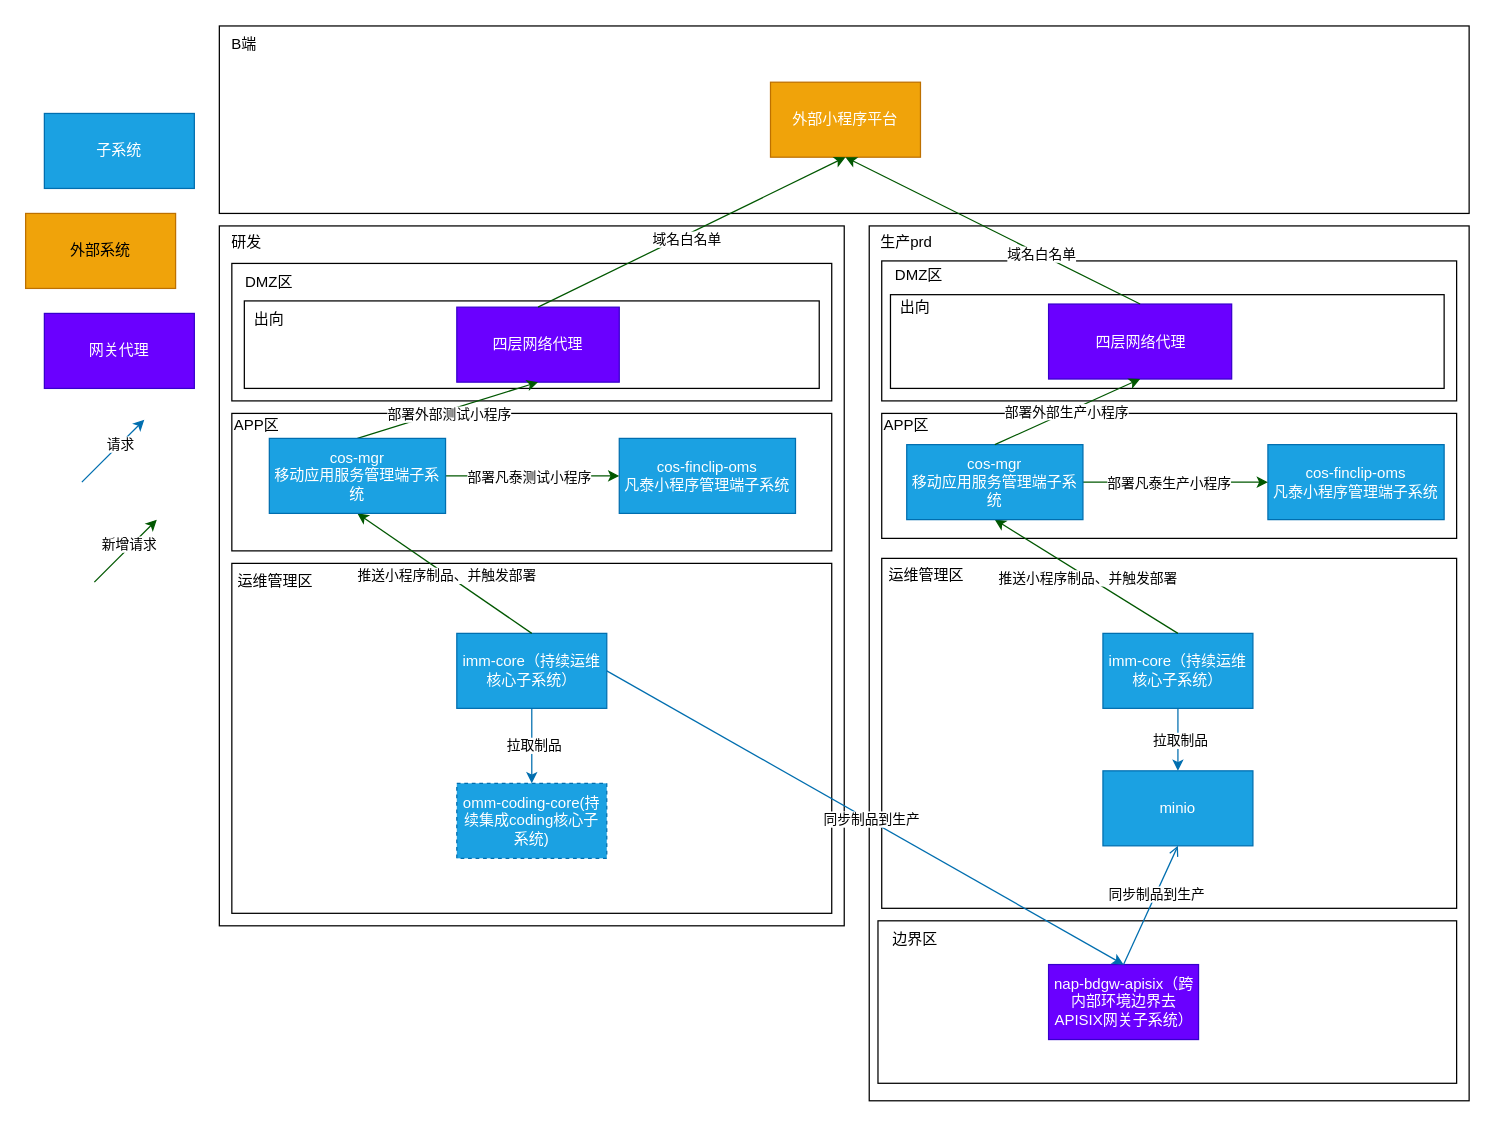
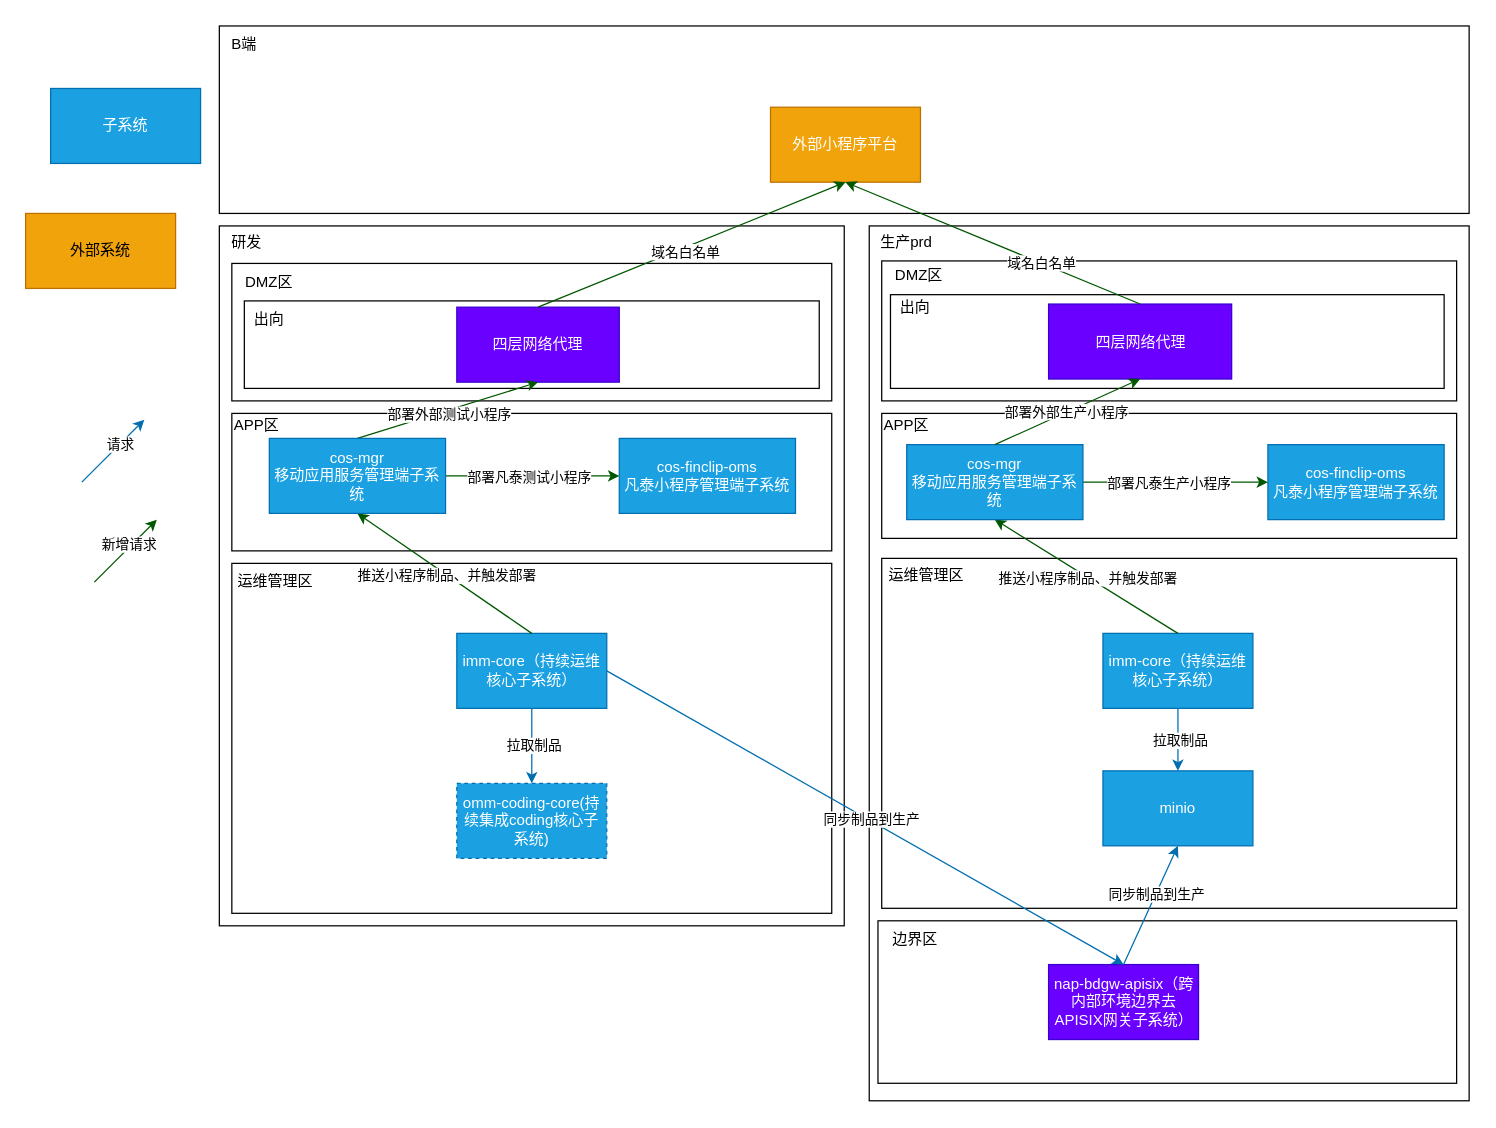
node "外部小程序平台": moved (846, 119) -> (846, 144)
node "子系统": moved (119, 151) -> (126, 126)
node "网关代理": removed
edge "nap-bdgw-apisix（跨内部环境边界去APISIX网关子系统）" -> "minio": arrowhead open -> classic
